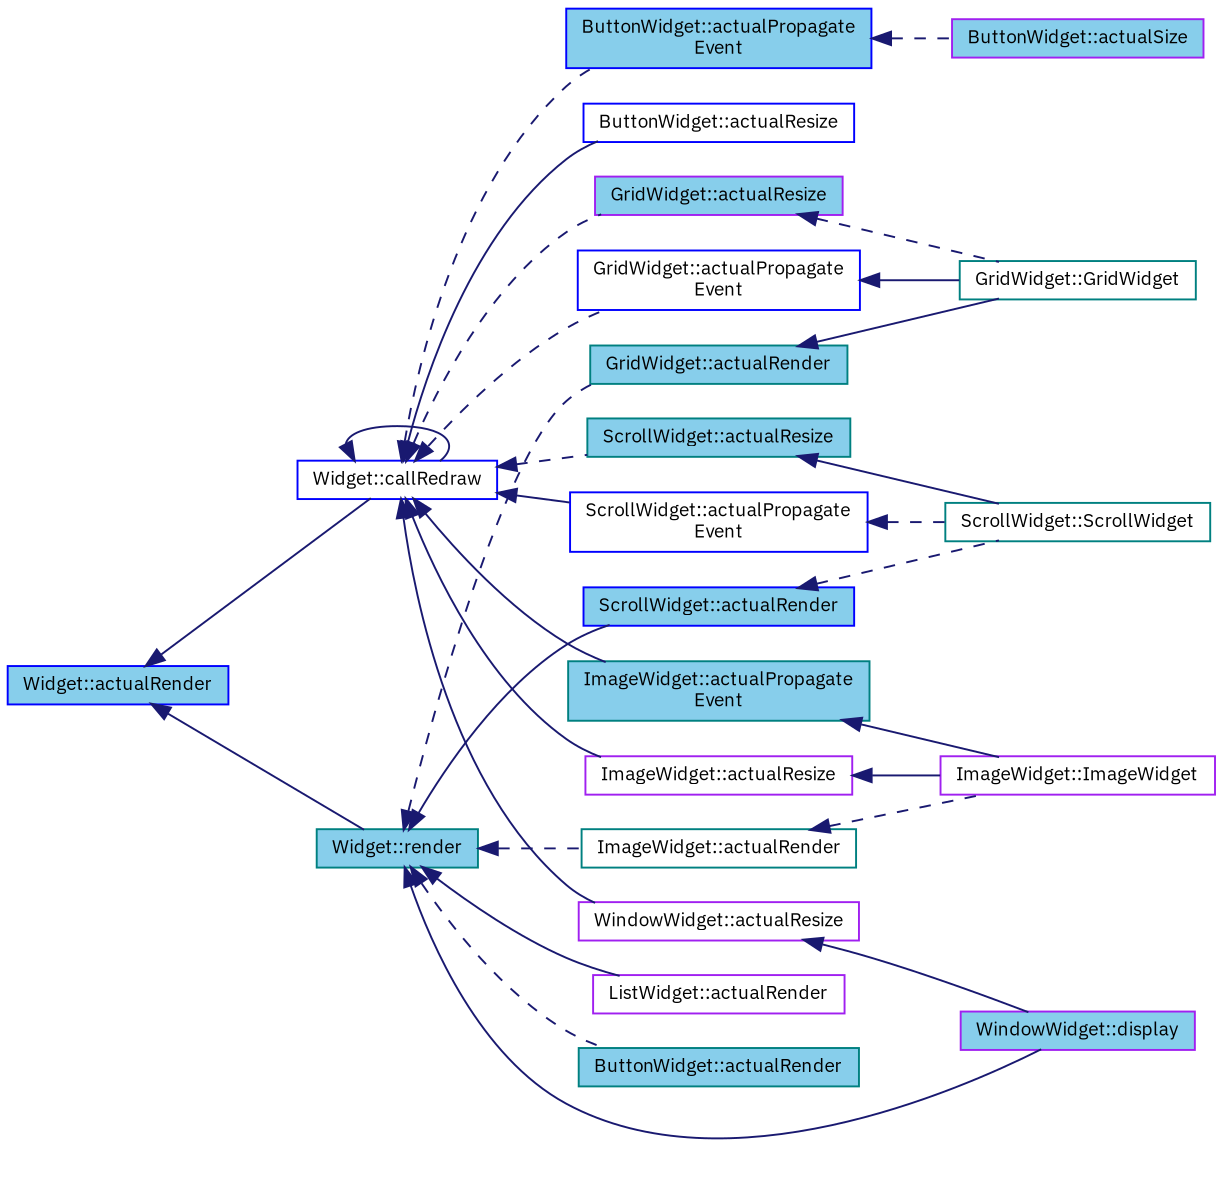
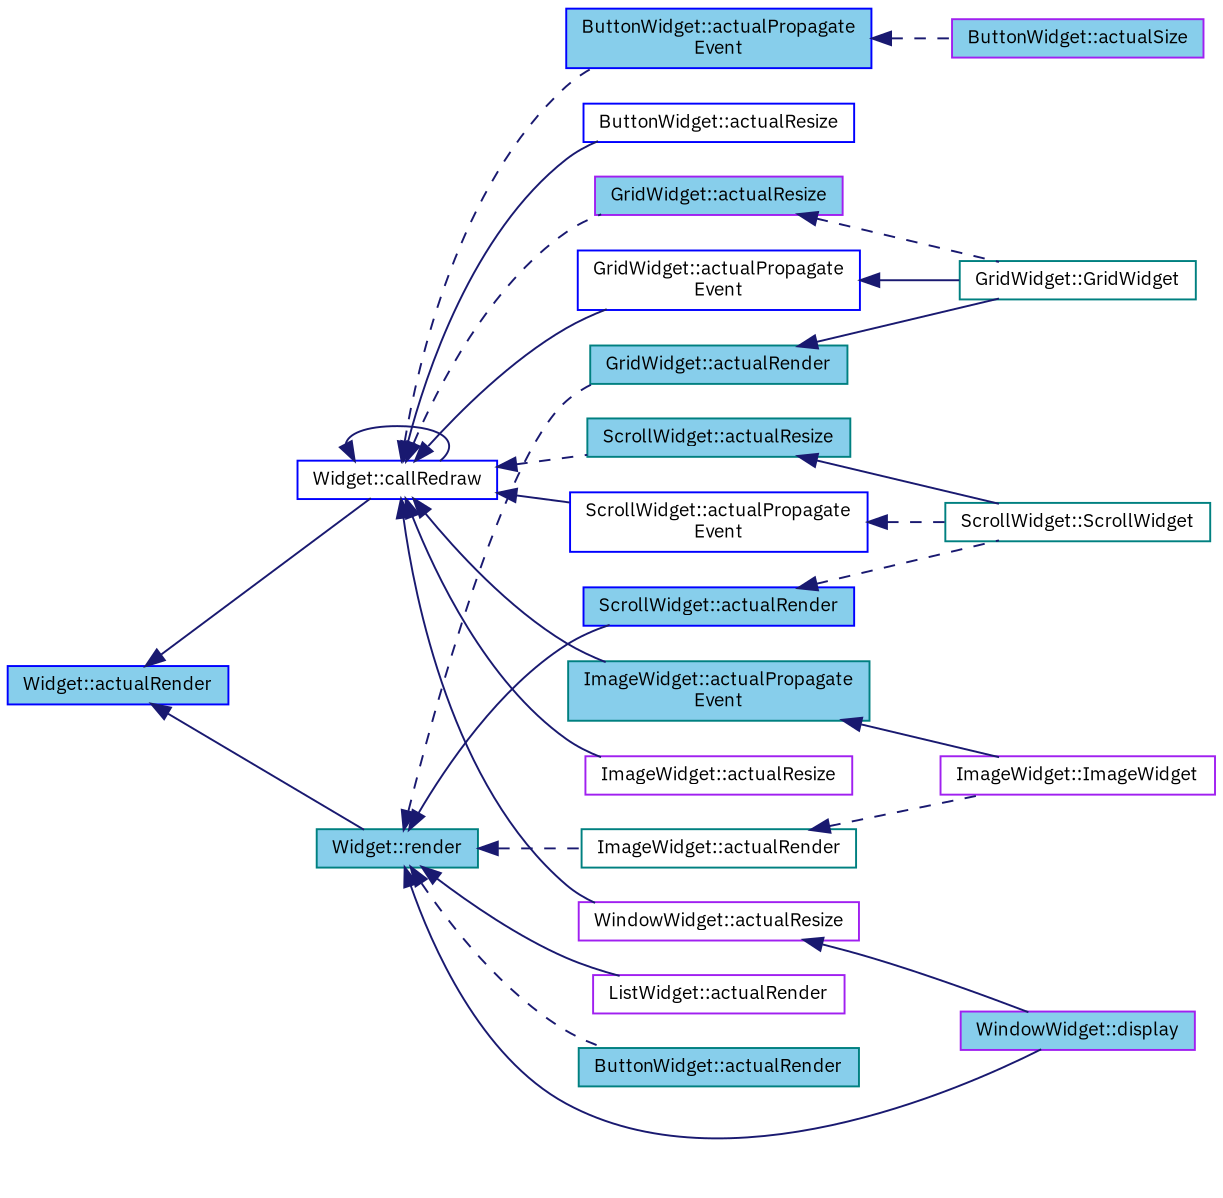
edge "GridWidget::actualPropagate Event" -> "Widget::callRedraw": style dashed -> solid
edge "ImageWidget::ImageWidget" -> "ImageWidget::actualResize": removed
